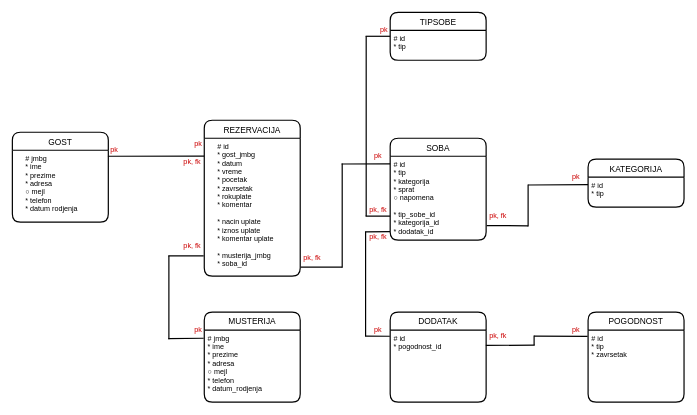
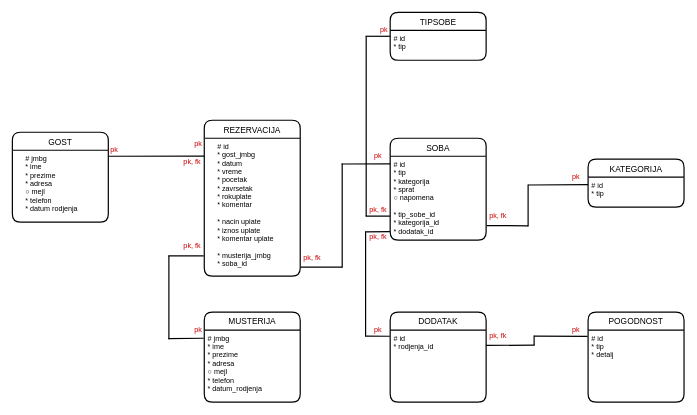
node "# id * pogodnost_id": label "# id * pogodnost_id" -> "# id * rodjenja_id"
node "# id * tip * zavrsetak": label "# id * tip * zavrsetak" -> "# id * tip * detalj"
